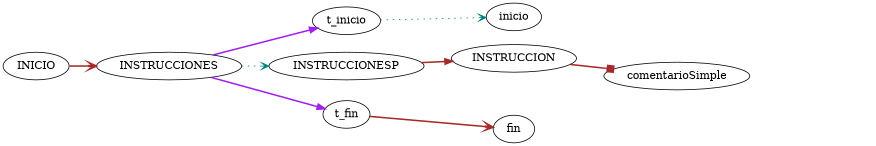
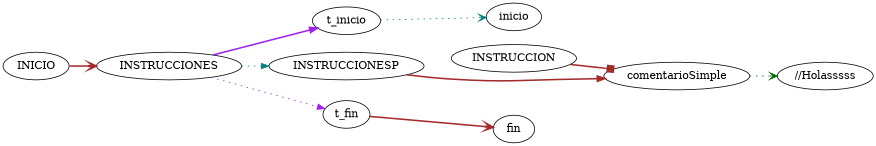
edge "INSTRUCCIONESP" -> "INSTRUCCION": now "INSTRUCCIONESP" -> "comentarioSimple"
edge "INSTRUCCIONES" -> "INSTRUCCIONESP": arrowhead vee -> normal
node "//Holasssss": added
edge "INSTRUCCIONES" -> "t_fin": style bold -> dotted
